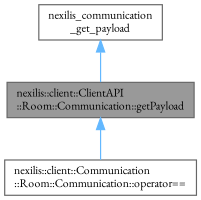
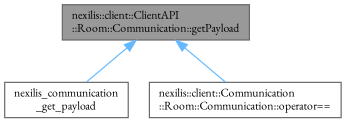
edge "nexilis::client::ClientAPI ::Room::Communication::getPayload" -> "nexilis_communication _get_payload": reversed
